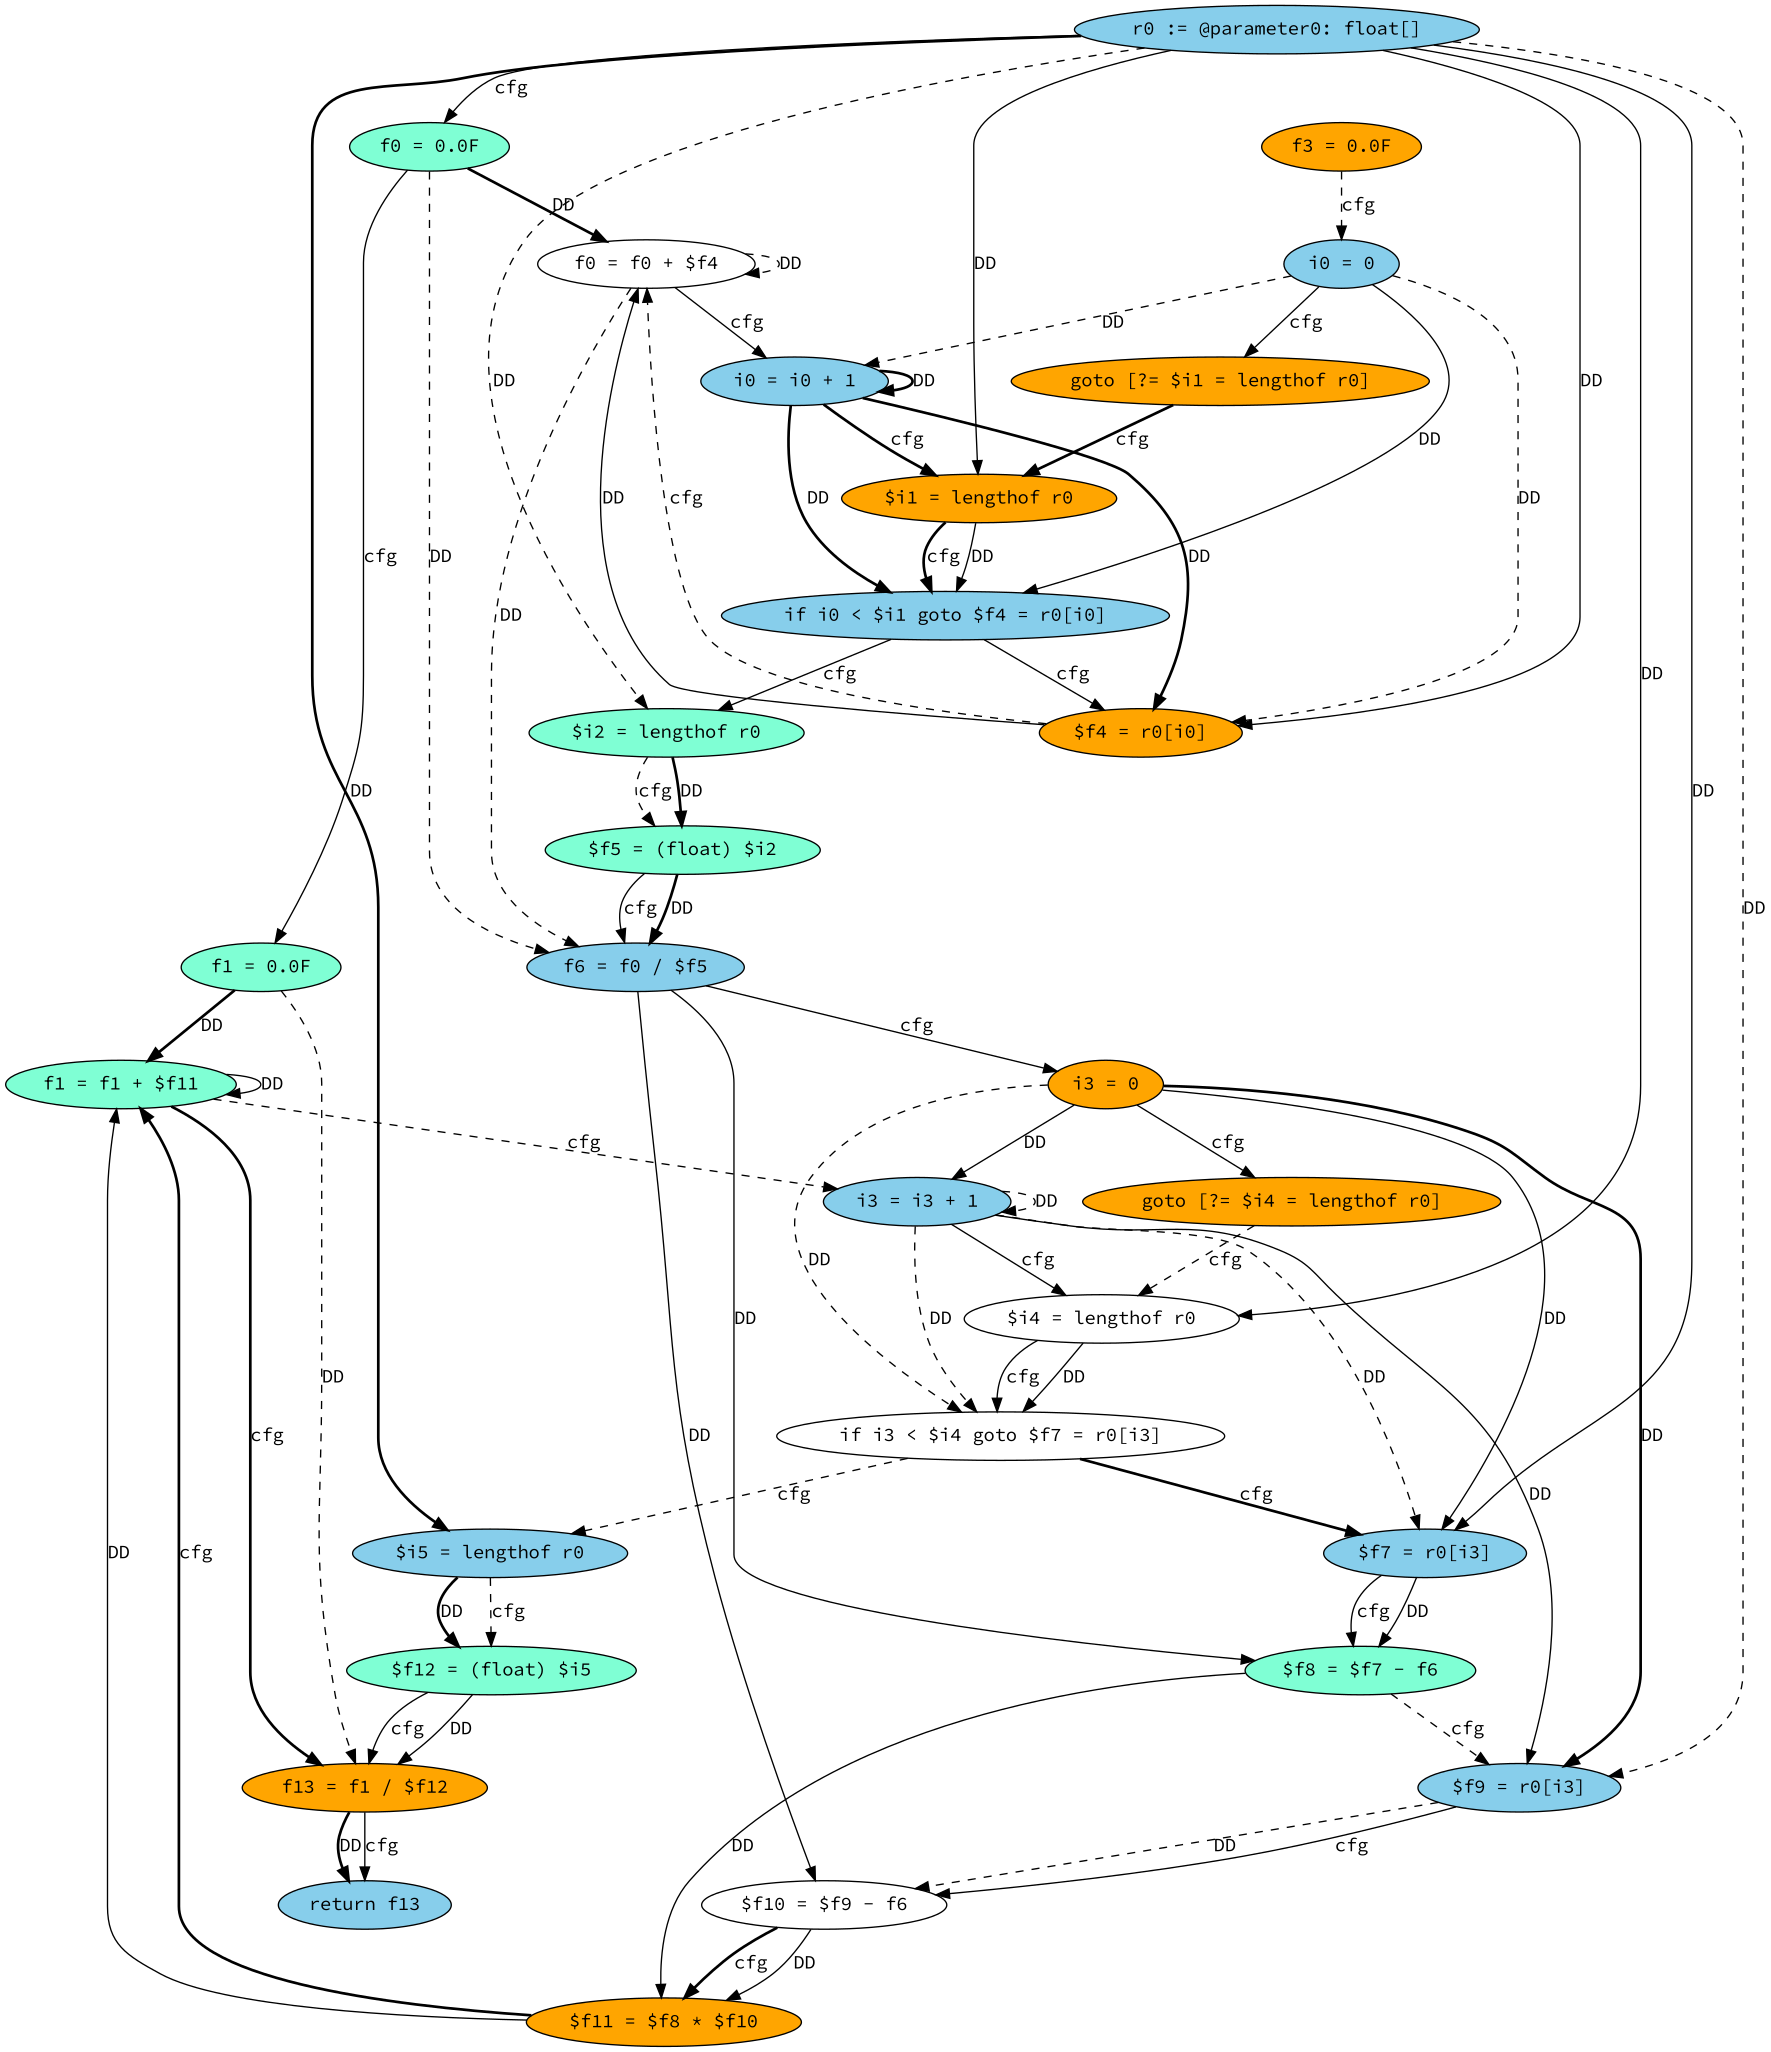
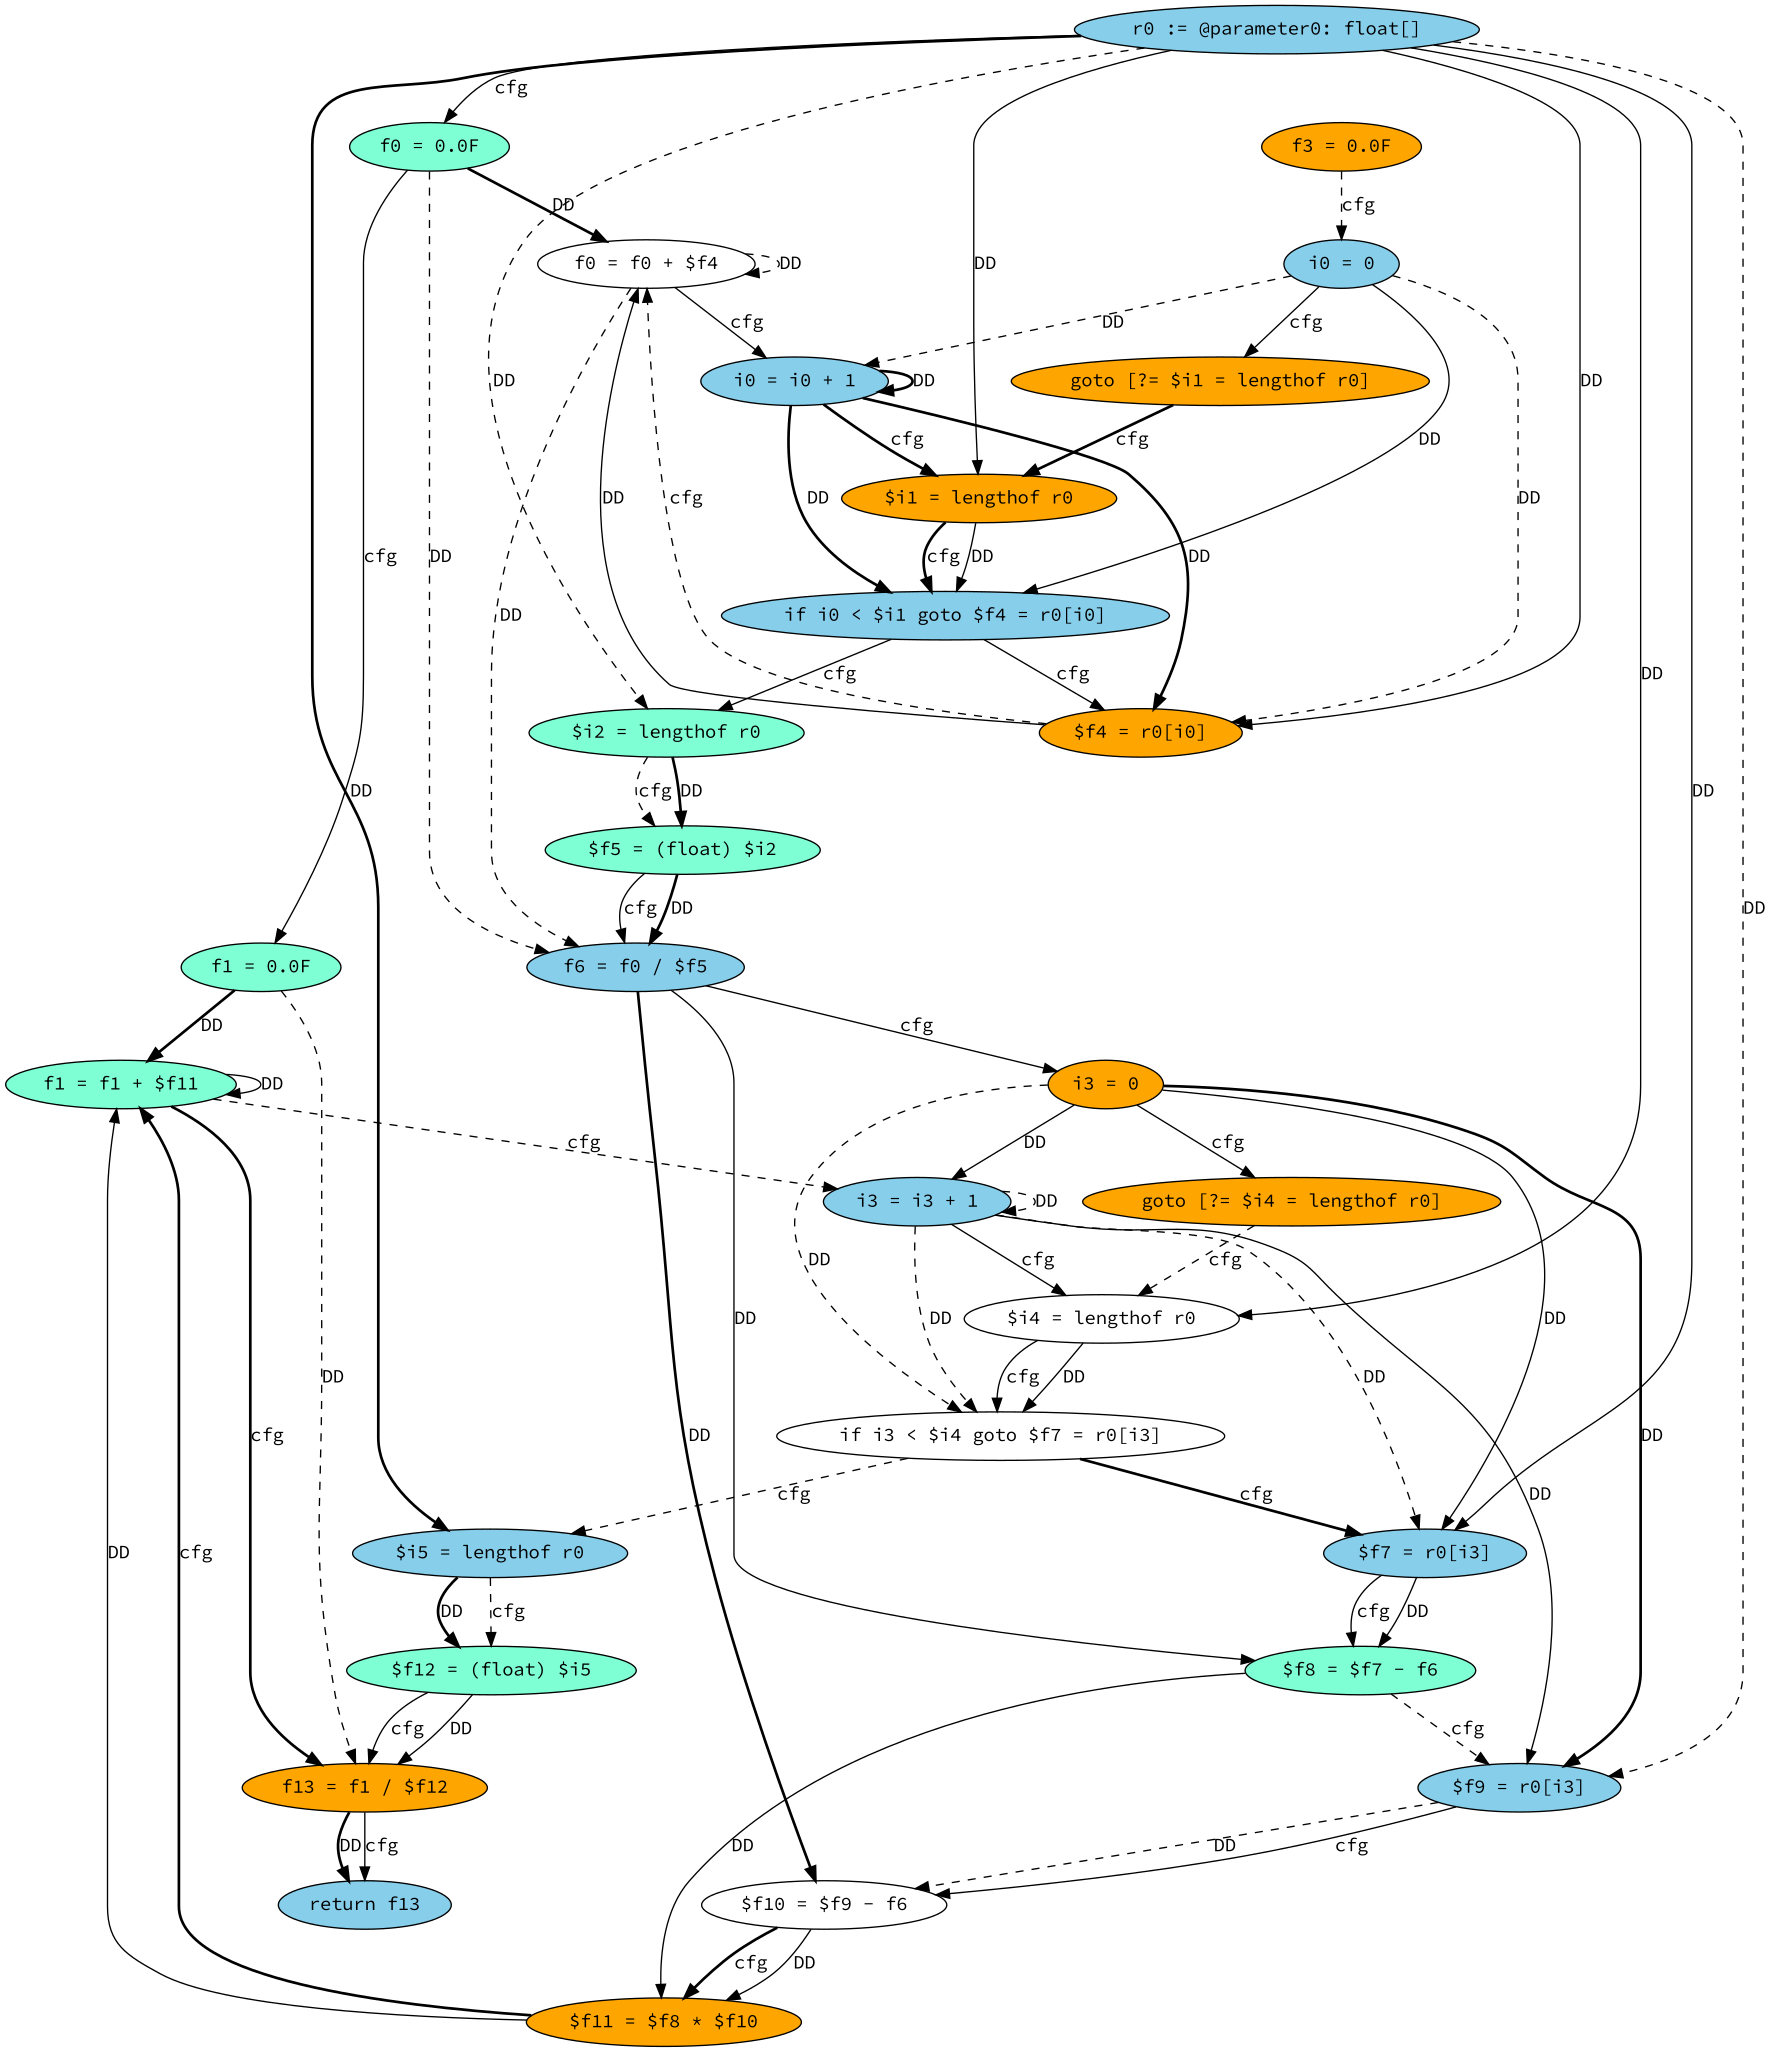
edge "f6 = f0 / $f5" -> "$f10 = $f9 - f6": style solid -> bold
